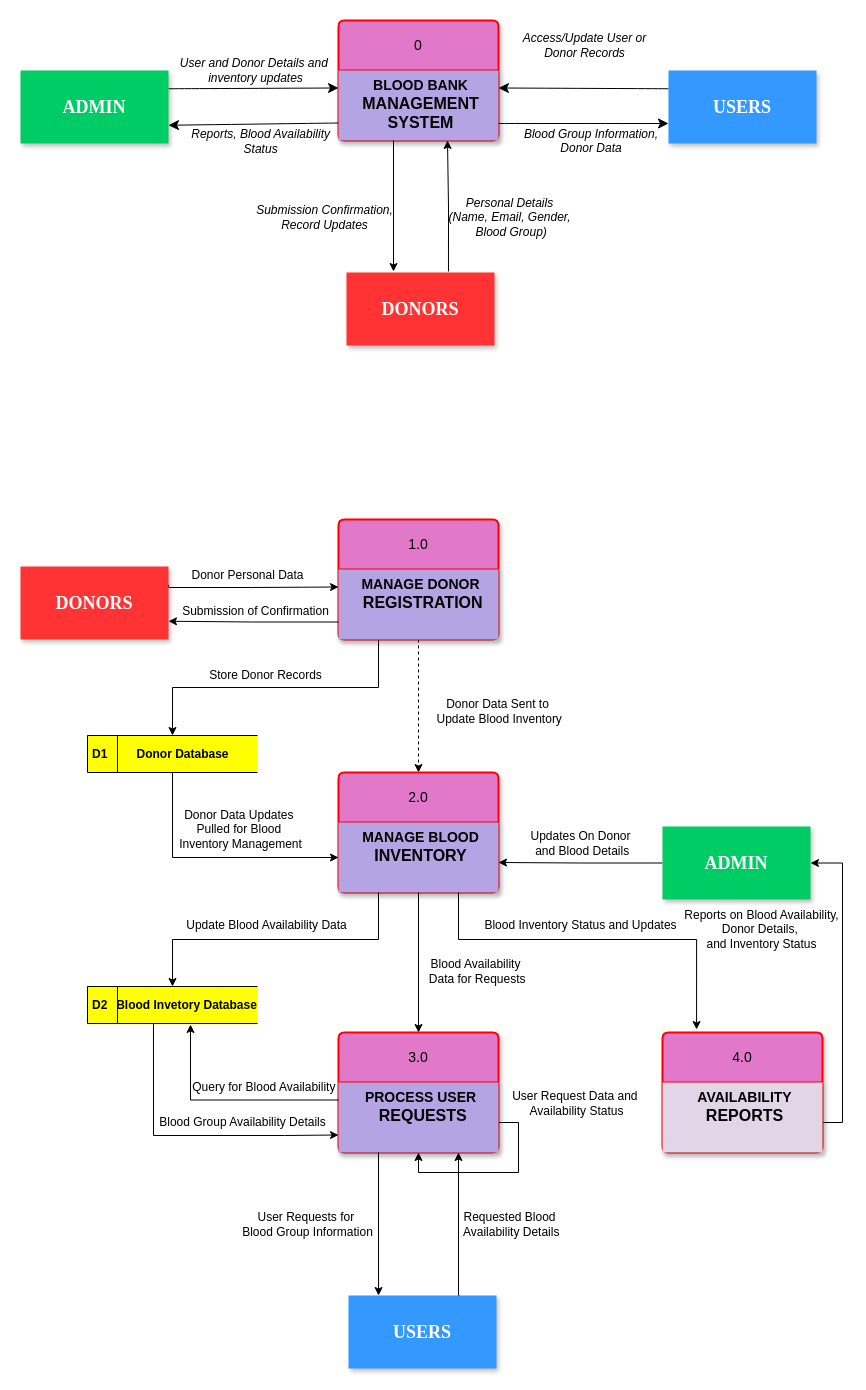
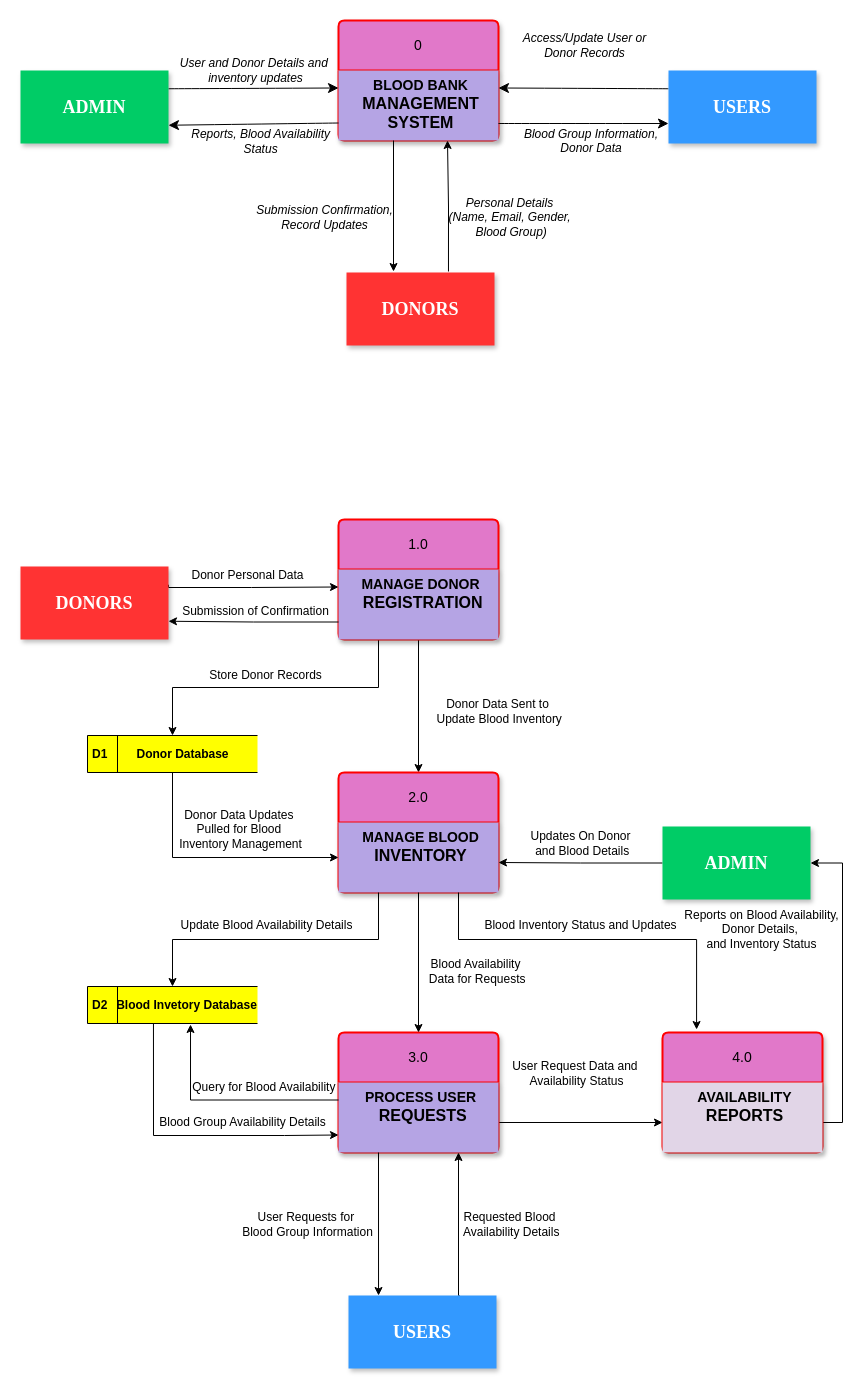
edge "1.0" -> "2.0": style dashed -> solid
node "Update Blood Availability Data": label "Update Blood Availability Data" -> "Update Blood Availability Details"
node "User Request Data and Availability Status": moved (577, 1103) -> (577, 1073)
edge "3.0" -> "PROCESS USER REQUESTS": now "3.0" -> "4.0"
